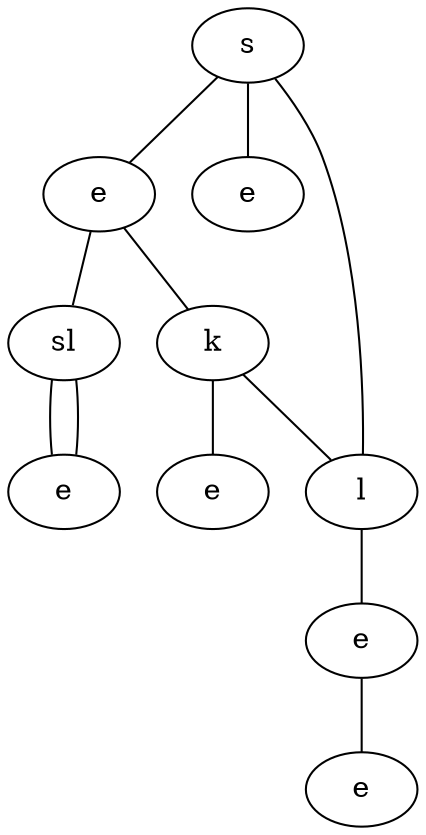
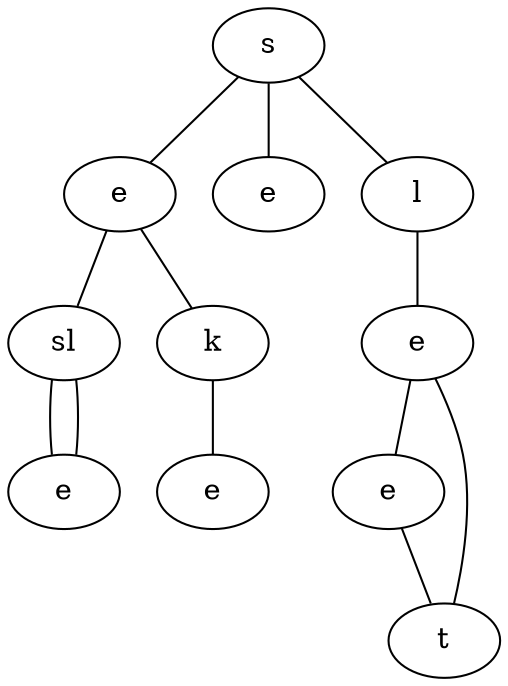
edge "k" -- "l": removed
node "t": added
